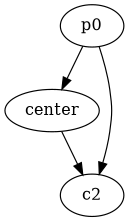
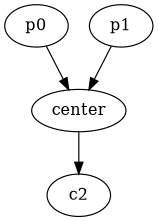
node "p1": added
edge "p0" -> "c2": removed
